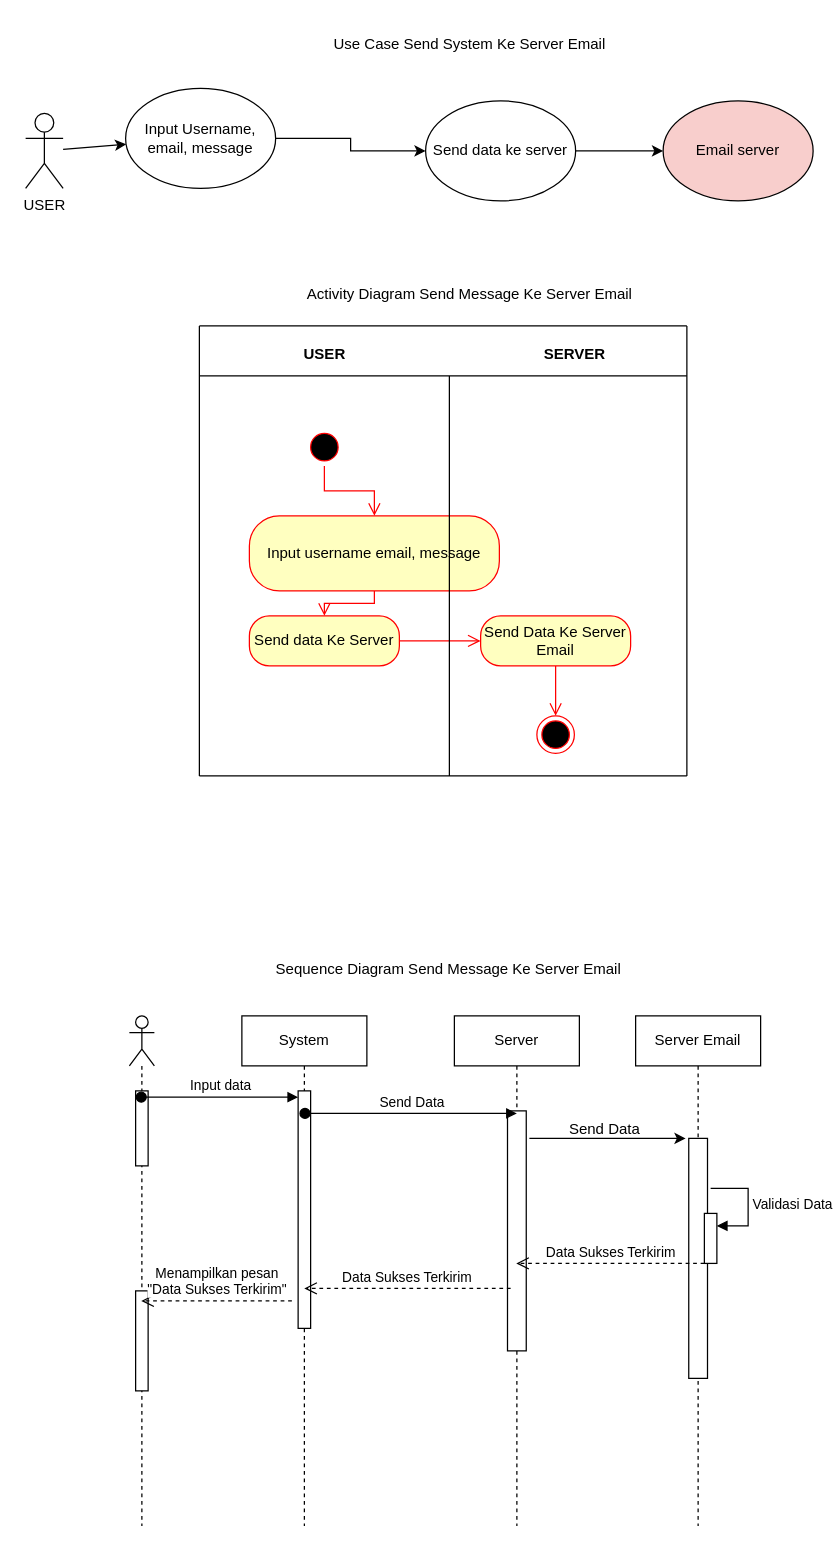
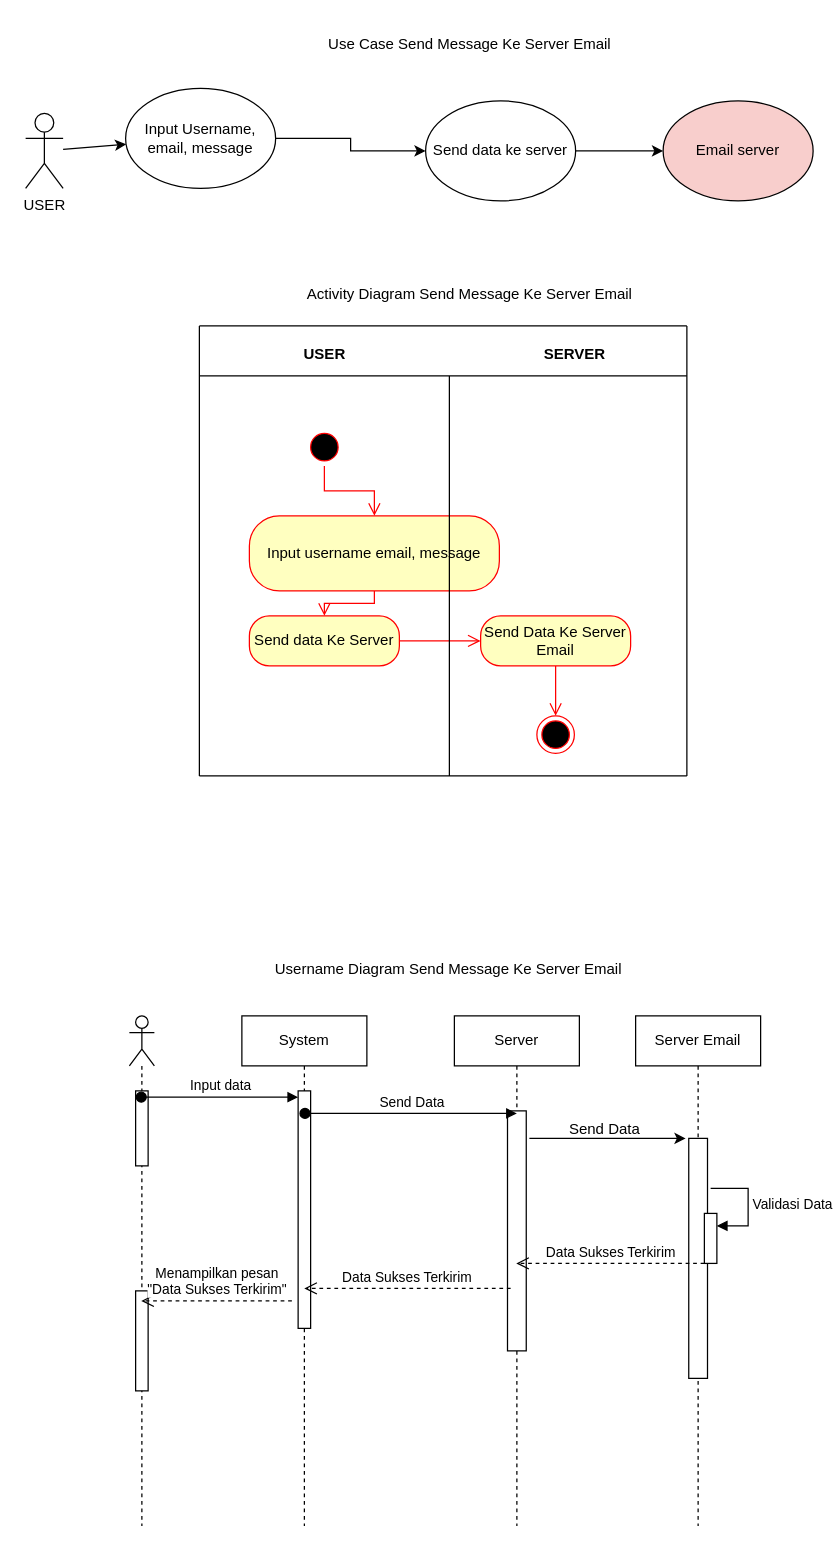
node "Use Case Send System Ke Server Email": label "Use Case Send System Ke Server Email" -> "Use Case Send Message Ke Server Email"
node "Sequence Diagram Send Message Ke Server Email": label "Sequence Diagram Send Message Ke Server Email" -> "Username Diagram Send Message Ke Server Email"
